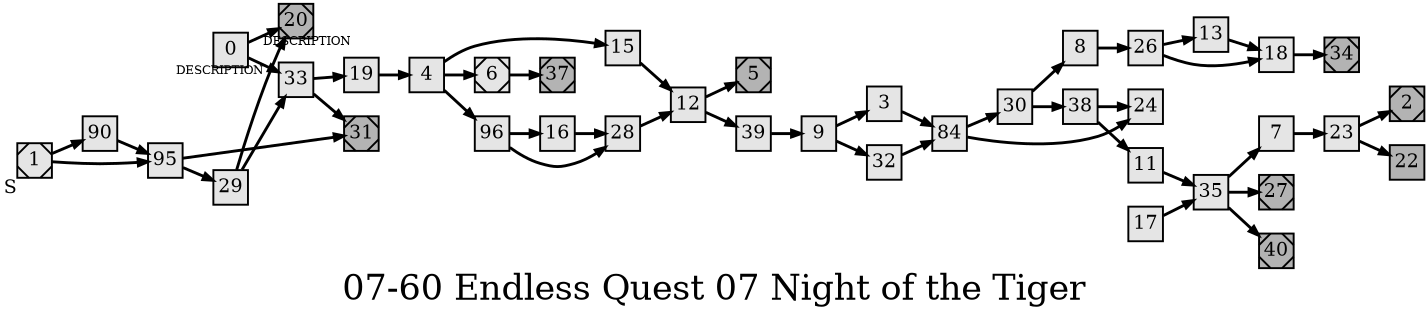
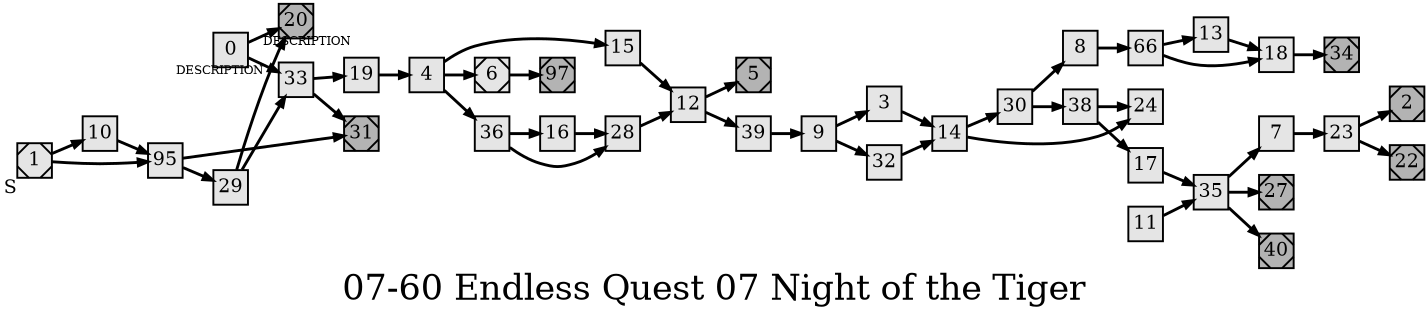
node "26": label "26" -> "66"
node "37": label "37" -> "97"
node "90": label "90" -> "10"
node "96": label "96" -> "36"
node "84": label "84" -> "14"
edge "38" -> "11": now "38" -> "17"
node "22": shape box -> Msquare
